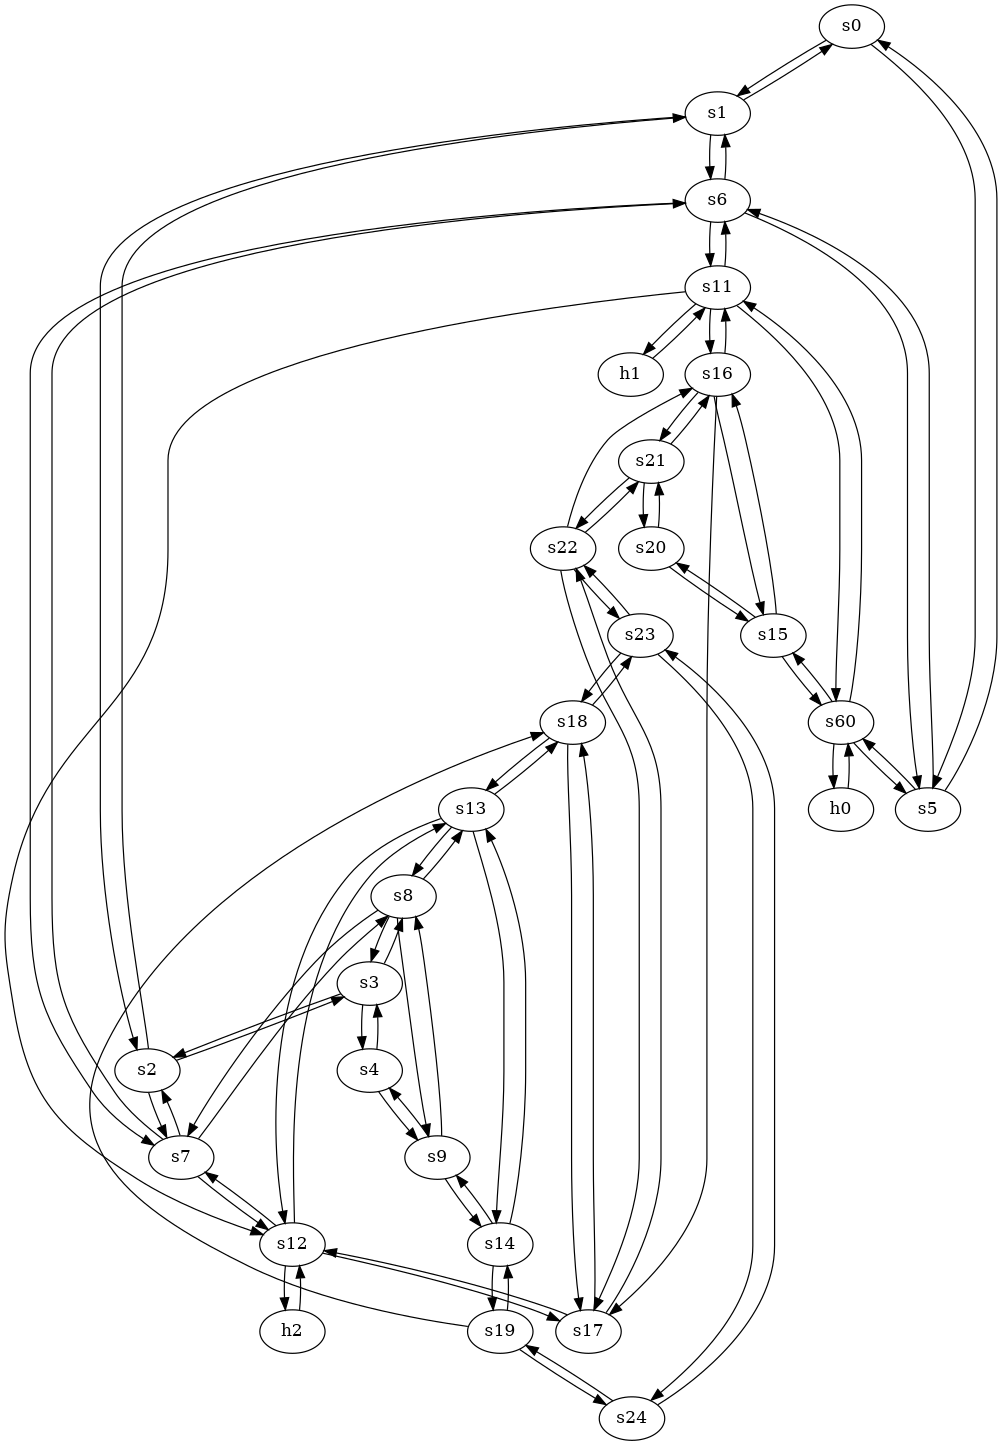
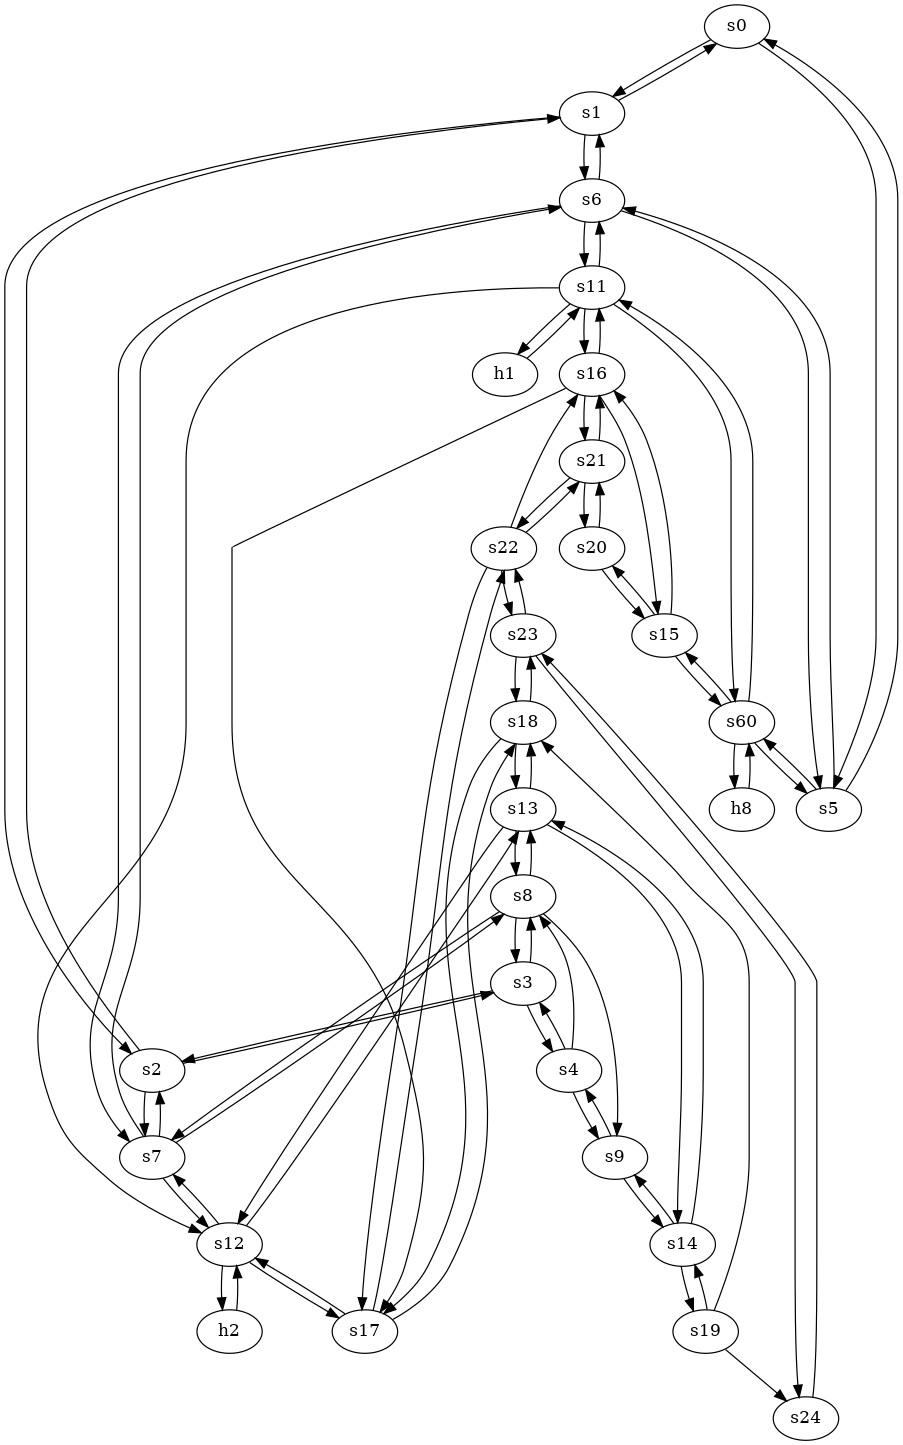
node "h0": label "h0" -> "h8"
edge "s9" -> "s8": now "s4" -> "s8"
edge "s24" -> "s19": removed
